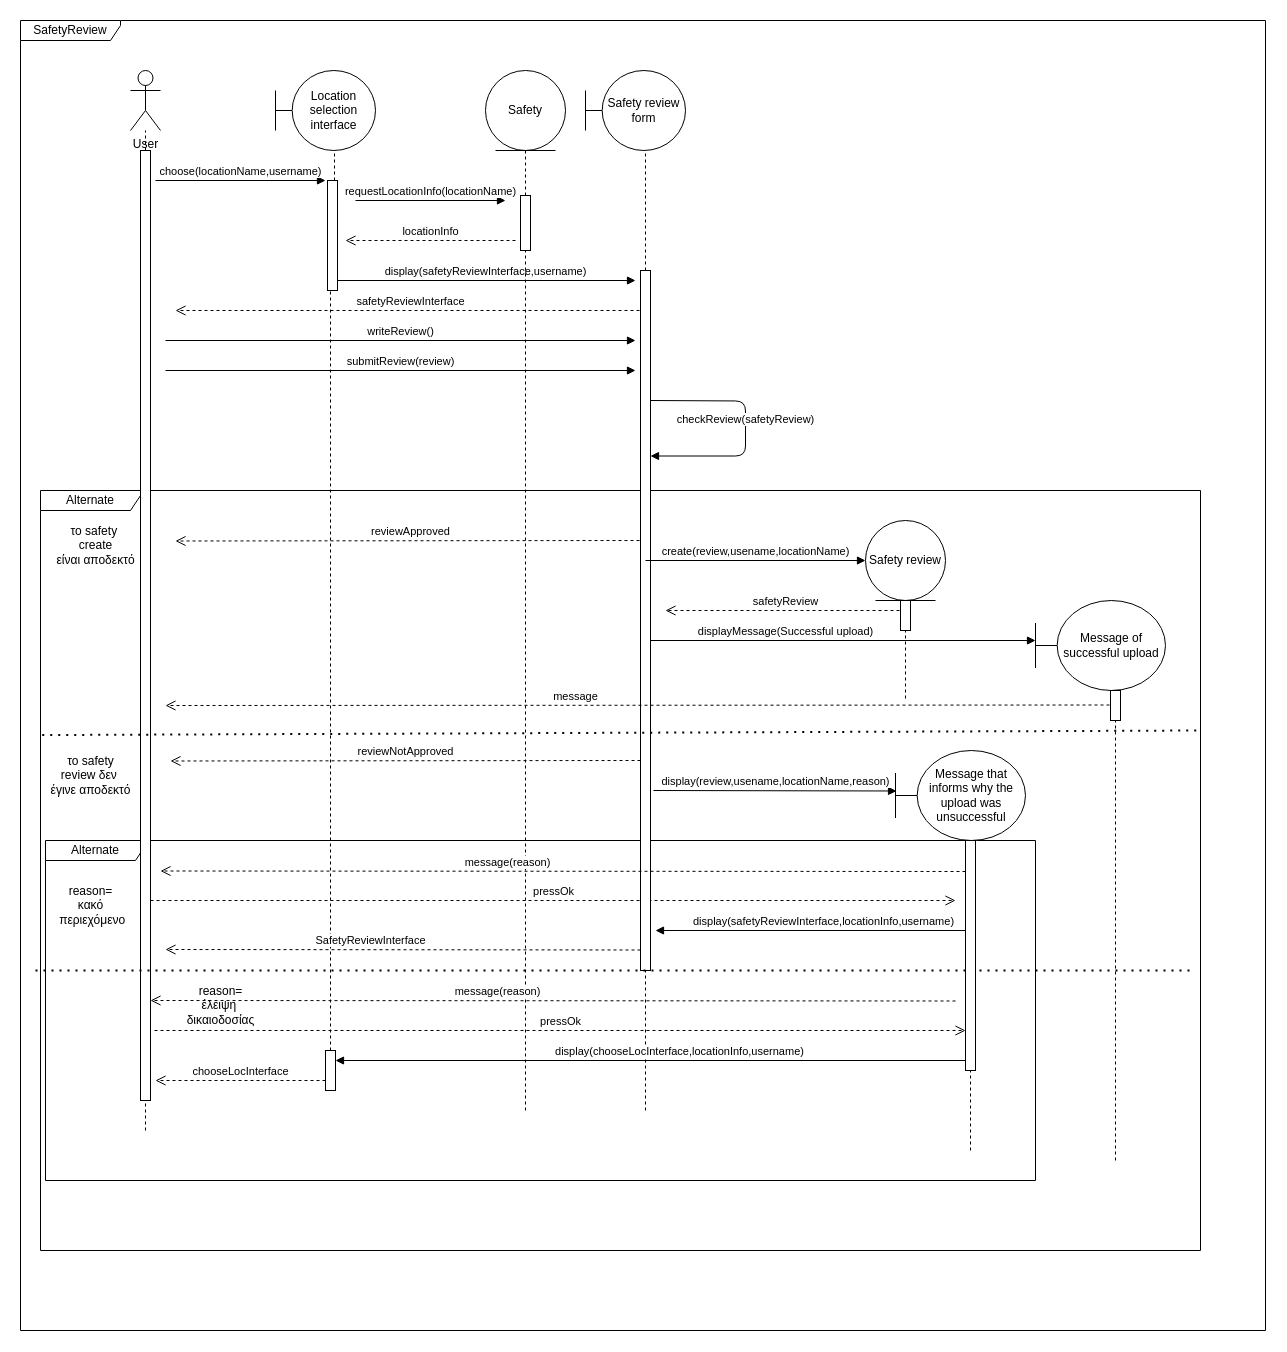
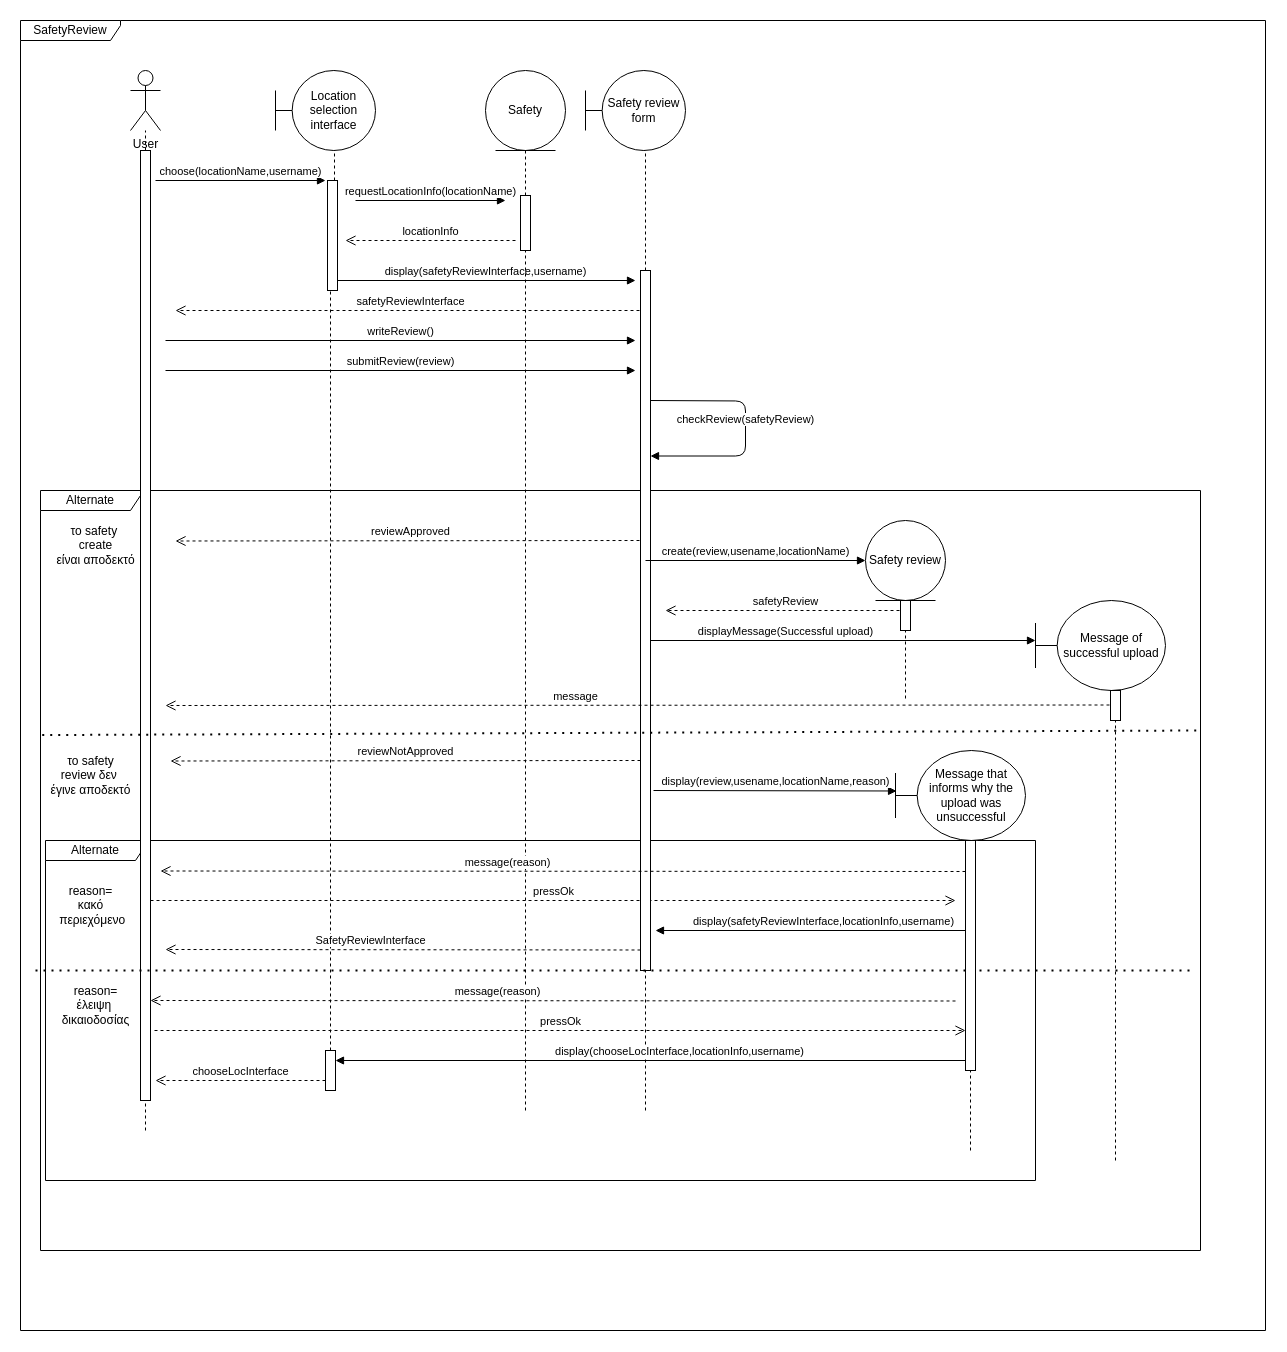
node "reason= έλειψη δικαιοδοσίας": moved (221, 1006) -> (96, 1006)
